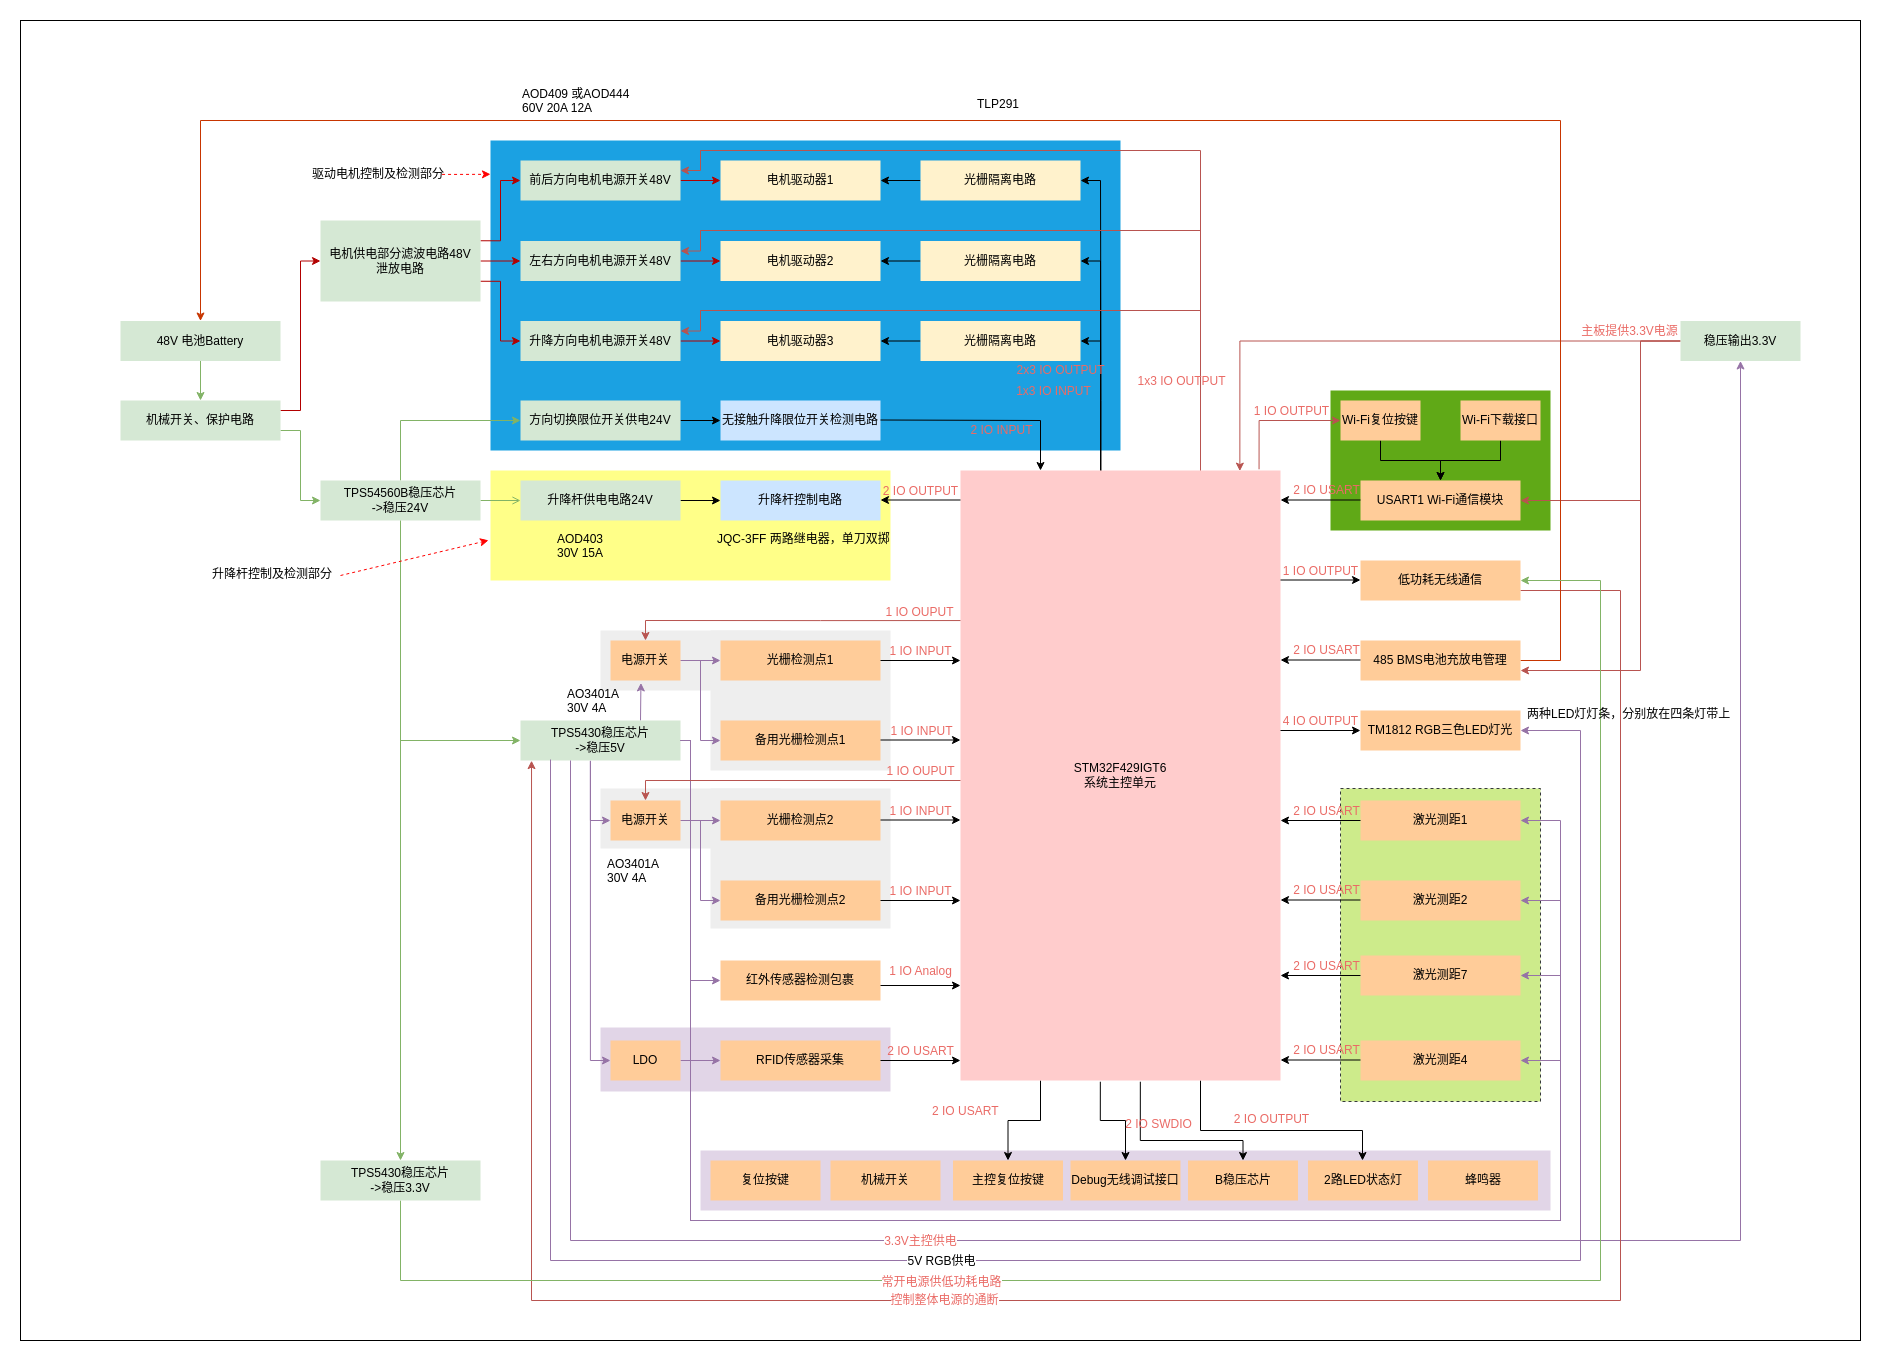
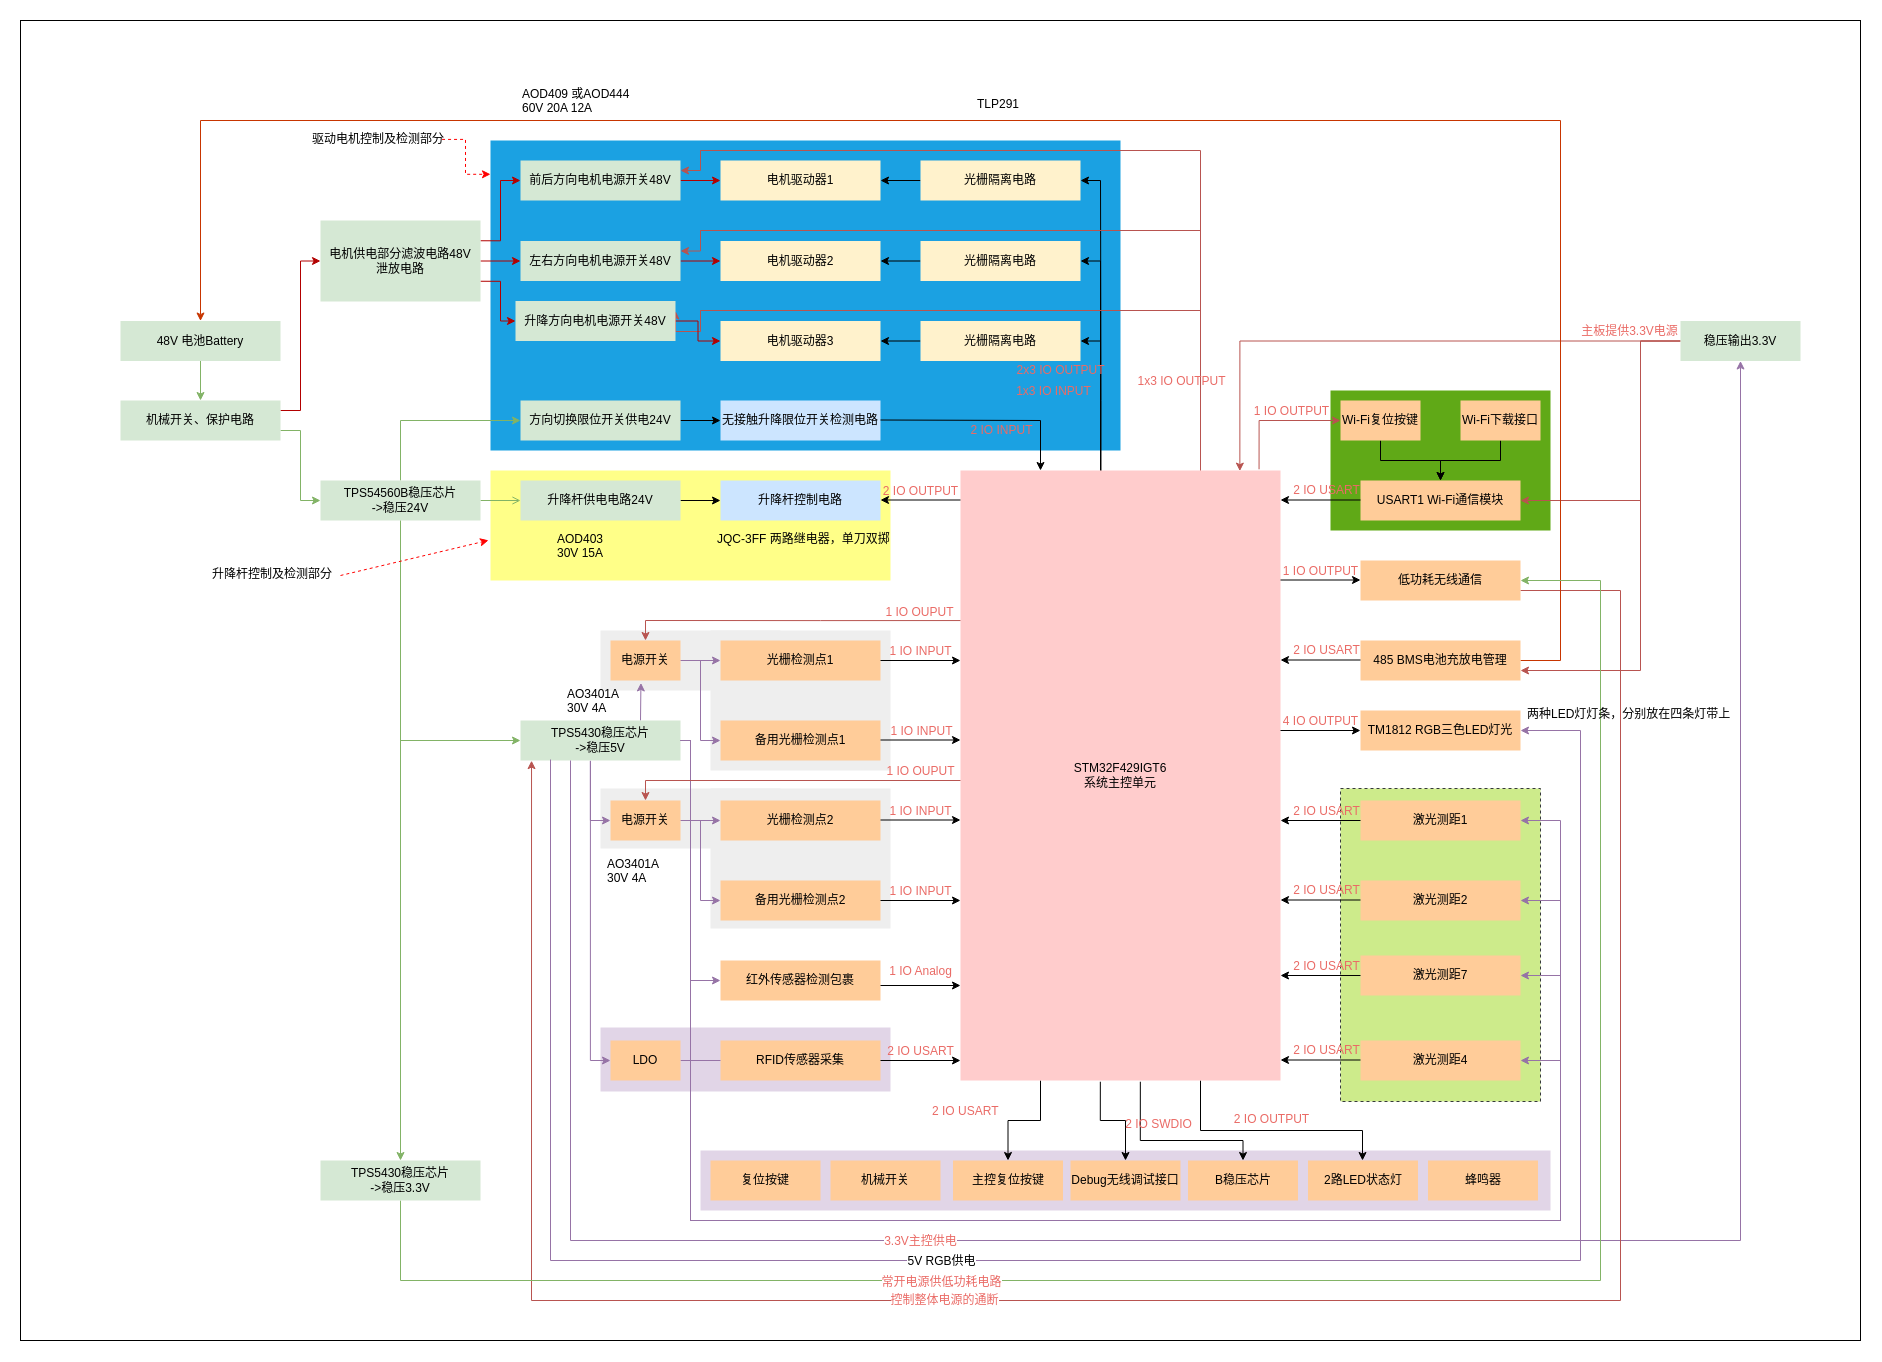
node "驱动电机控制及检测部分": moved (376, 176) -> (376, 141)
node "升降方向电机电源开关48V": moved (601, 341) -> (596, 321)
edge "LDO" -> "RFID传感器采集": arrowhead classic -> none
